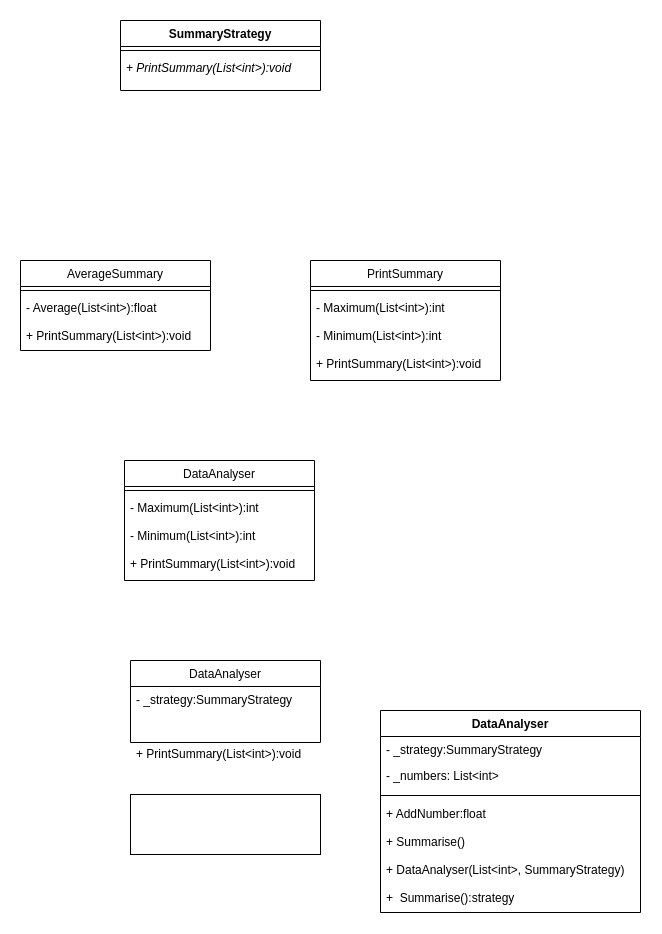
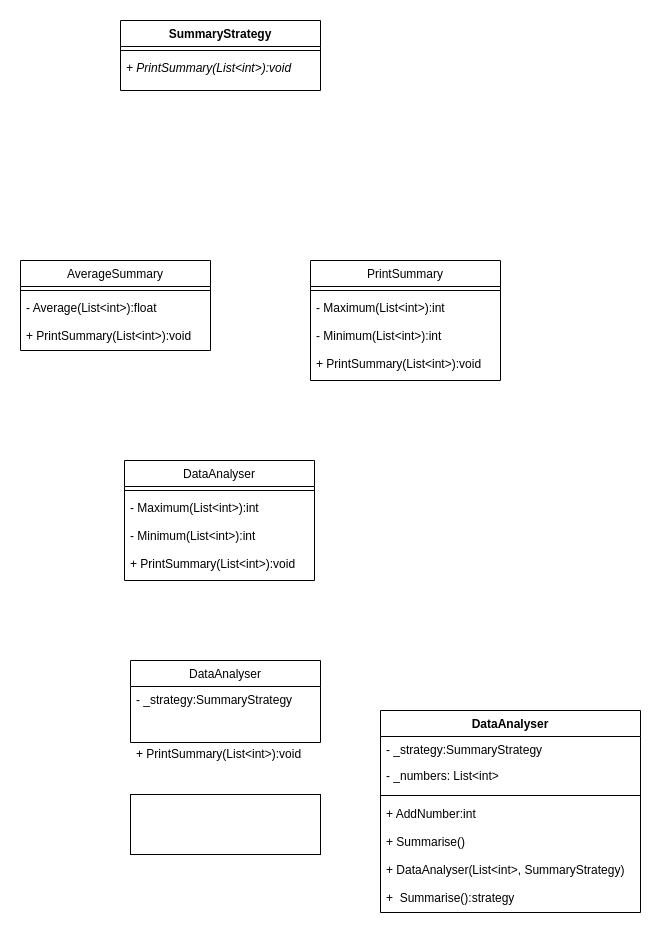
node "+ AddNumber:float": label "+ AddNumber:float" -> "+ AddNumber:int"
